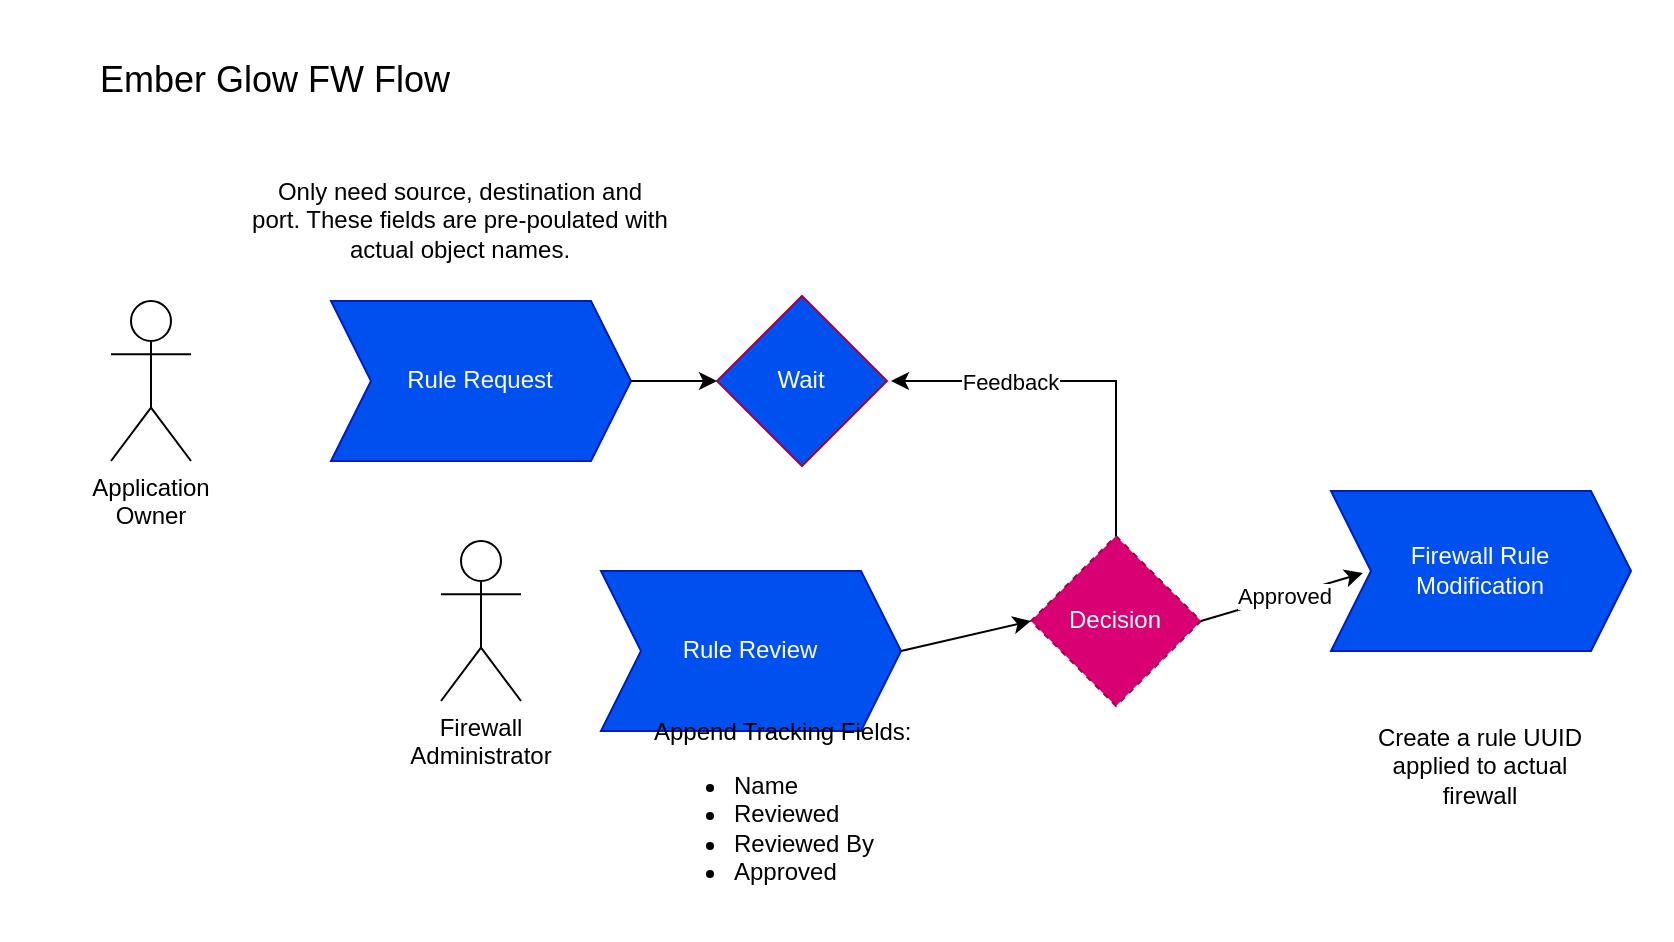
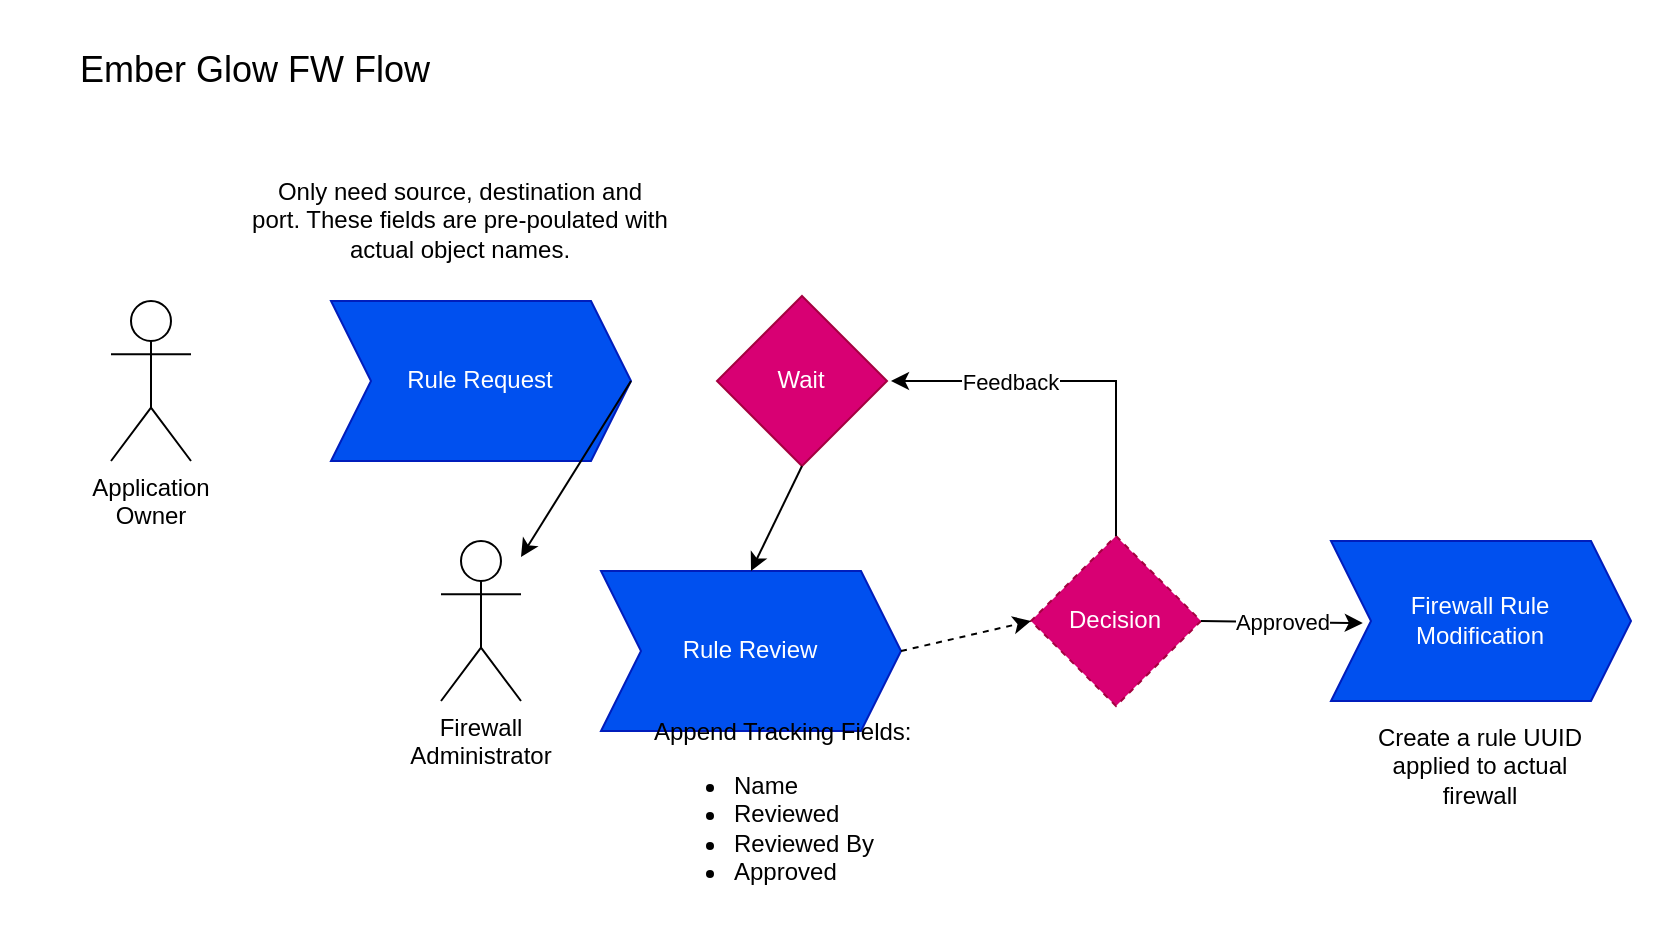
node "Ember Glow FW Flow": moved (276, 81) -> (256, 71)
edge "Rule Request" -> "Wait": now "Rule Request" -> "Firewall Administrator"
node "Wait": fillcolor #0050ef -> #d80073
edge "Wait" -> "Rule Review": added
node "Firewall Rule Modification": moved (1481, 571) -> (1481, 621)
edge "Rule Review" -> "Decision": style solid -> dashed
